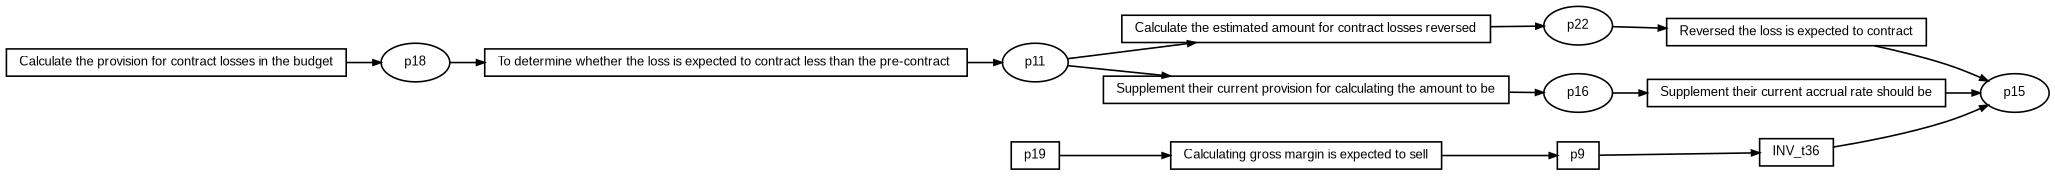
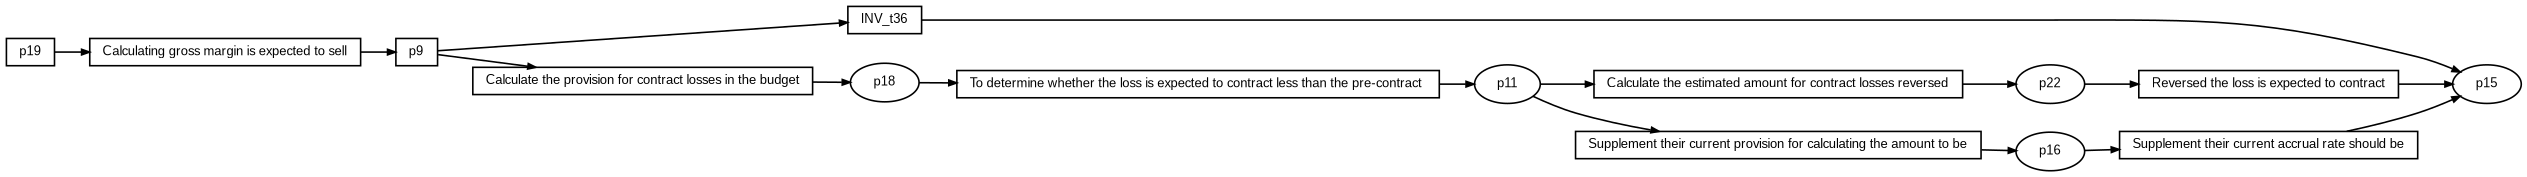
edge "p9" -> "Calculate the provision for contract losses in the budget": added
